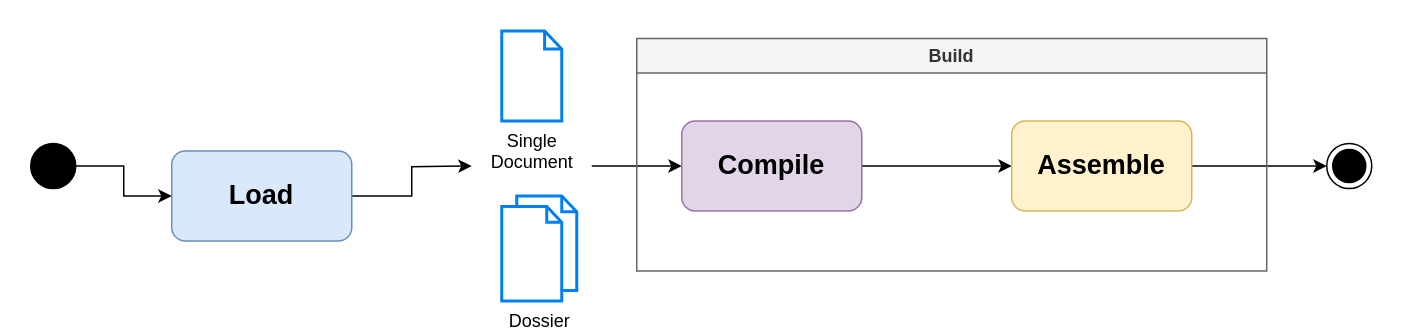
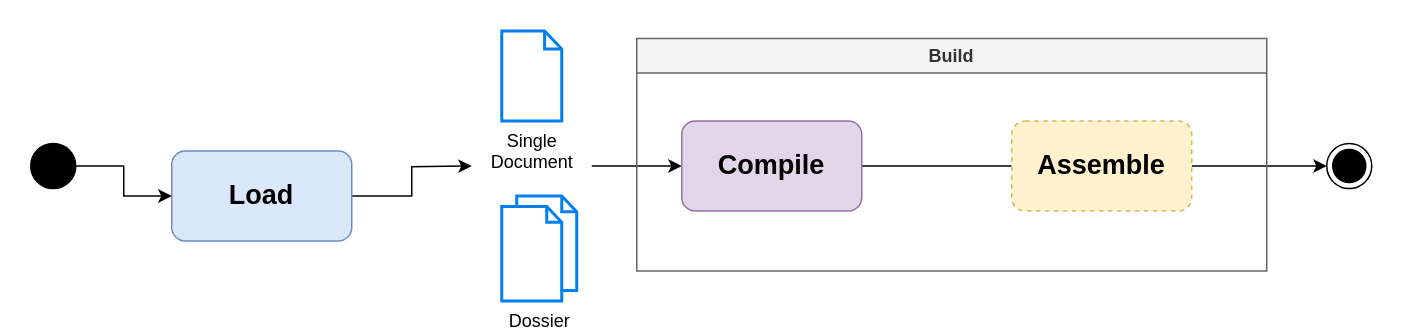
edge "Compile" -> "Assemble": arrowhead classic -> none
node "Assemble": style solid -> dashed
